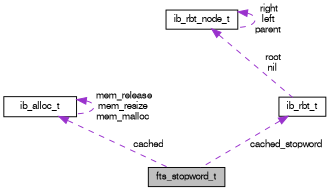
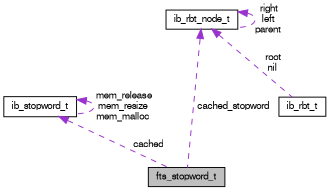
node "ib_alloc_t": label "ib_alloc_t" -> "ib_stopword_t"
edge "fts_stopword_t" -> "ib_rbt_t": now "fts_stopword_t" -> "ib_rbt_node_t"
